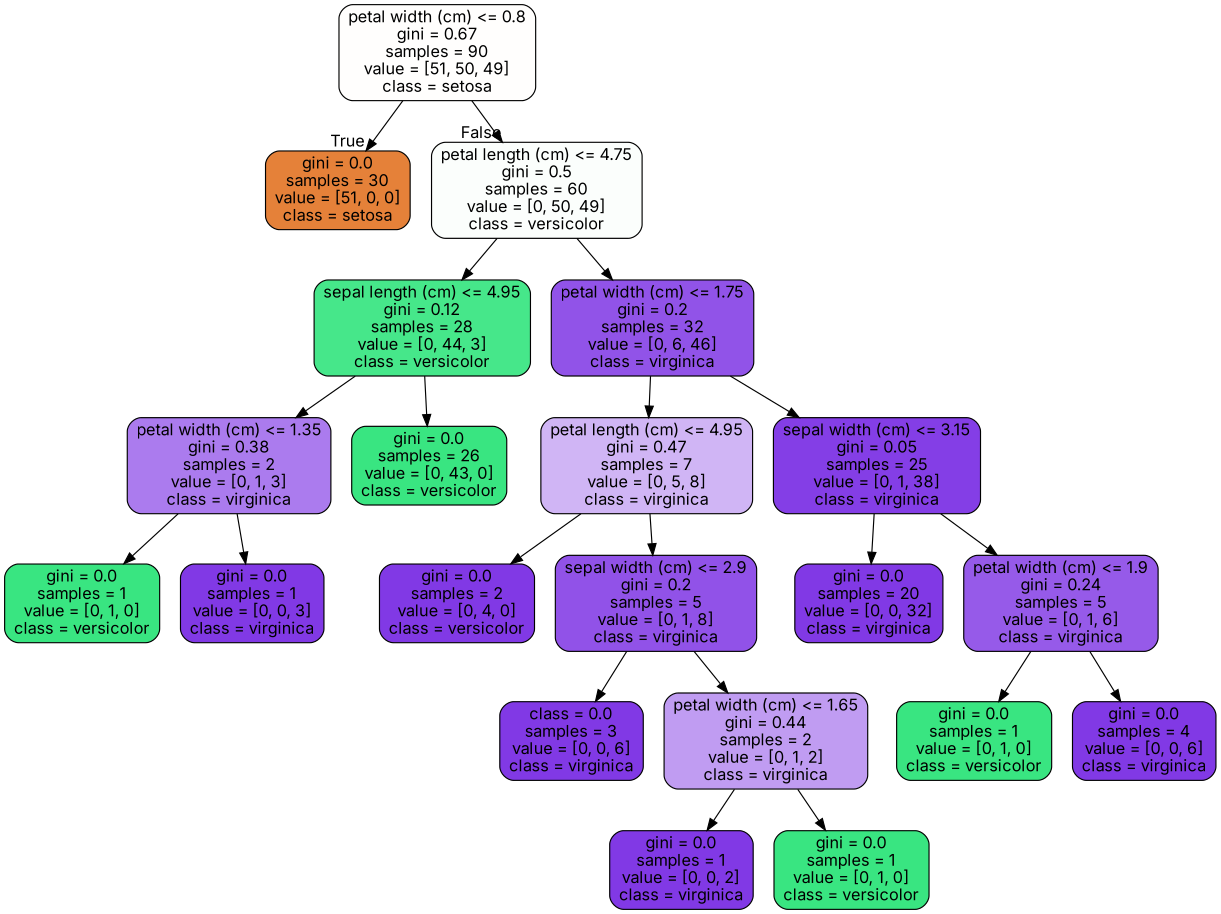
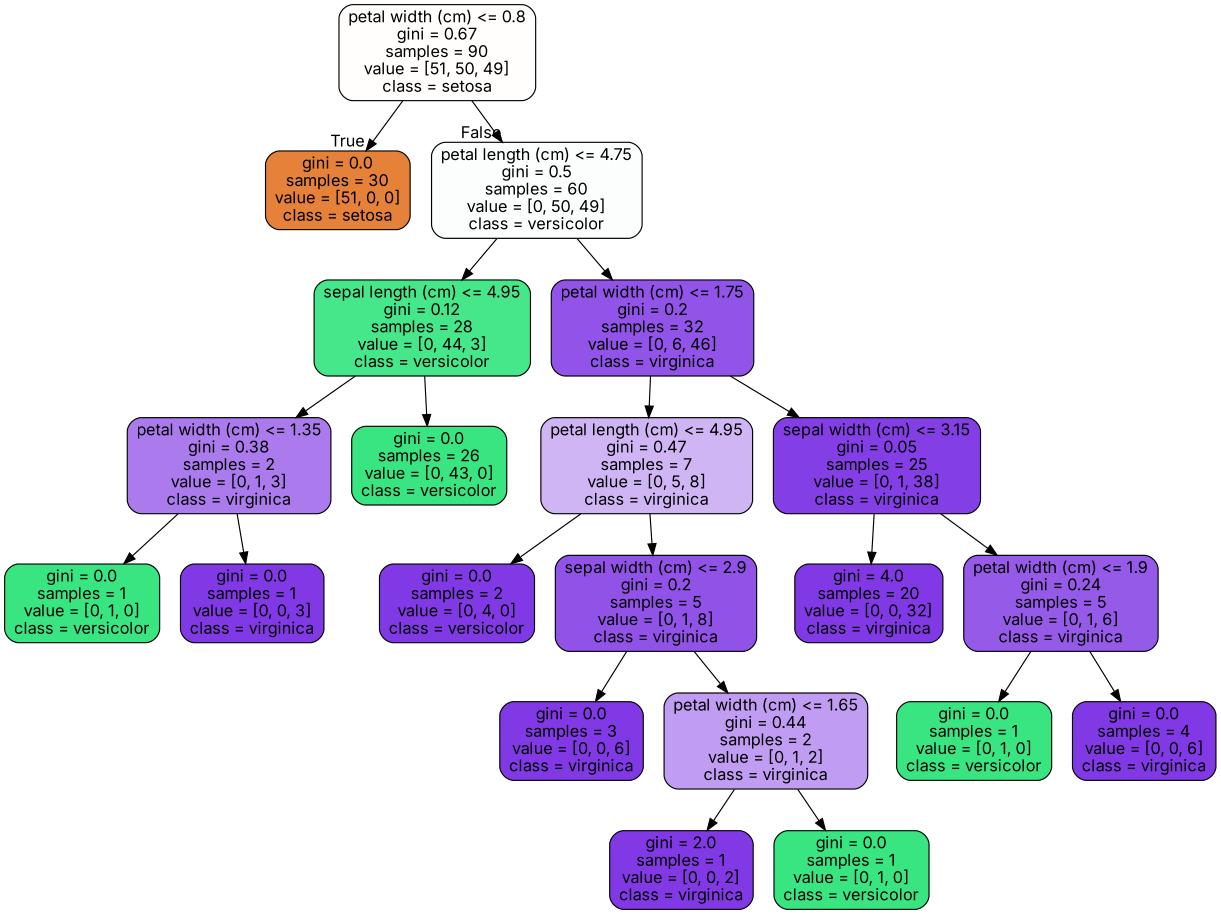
node "gini = 0.0 samples = 20 value = [0, 0, 32] class = virginica": label "gini = 0.0 samples = 20 value = [0, 0, 32] class = virginica" -> "gini = 4.0 samples = 20 value = [0, 0, 32] class = virginica"
node "class = 0.0 samples = 3 value = [0, 0, 6] class = virginica": label "class = 0.0 samples = 3 value = [0, 0, 6] class = virginica" -> "gini = 0.0 samples = 3 value = [0, 0, 6] class = virginica"
node "gini = 0.0 samples = 1 value = [0, 0, 2] class = virginica": label "gini = 0.0 samples = 1 value = [0, 0, 2] class = virginica" -> "gini = 2.0 samples = 1 value = [0, 0, 2] class = virginica"
